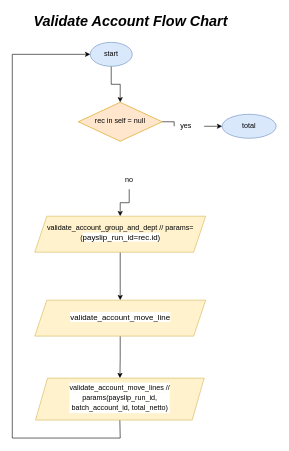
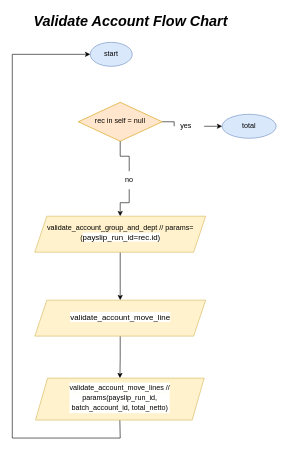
edge "start" -> "rec in self = null": removed
edge "rec in self = null" -- "no": added
